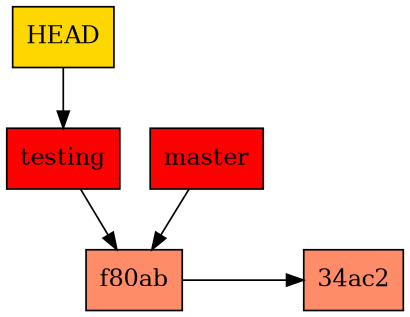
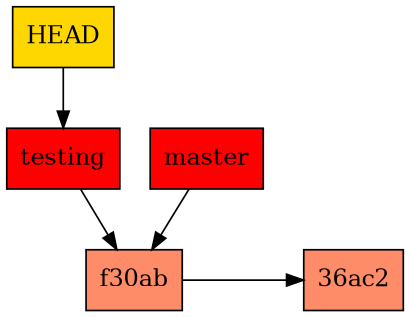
node "f80ab": label "f80ab" -> "f30ab"
node "34ac2": label "34ac2" -> "36ac2"
